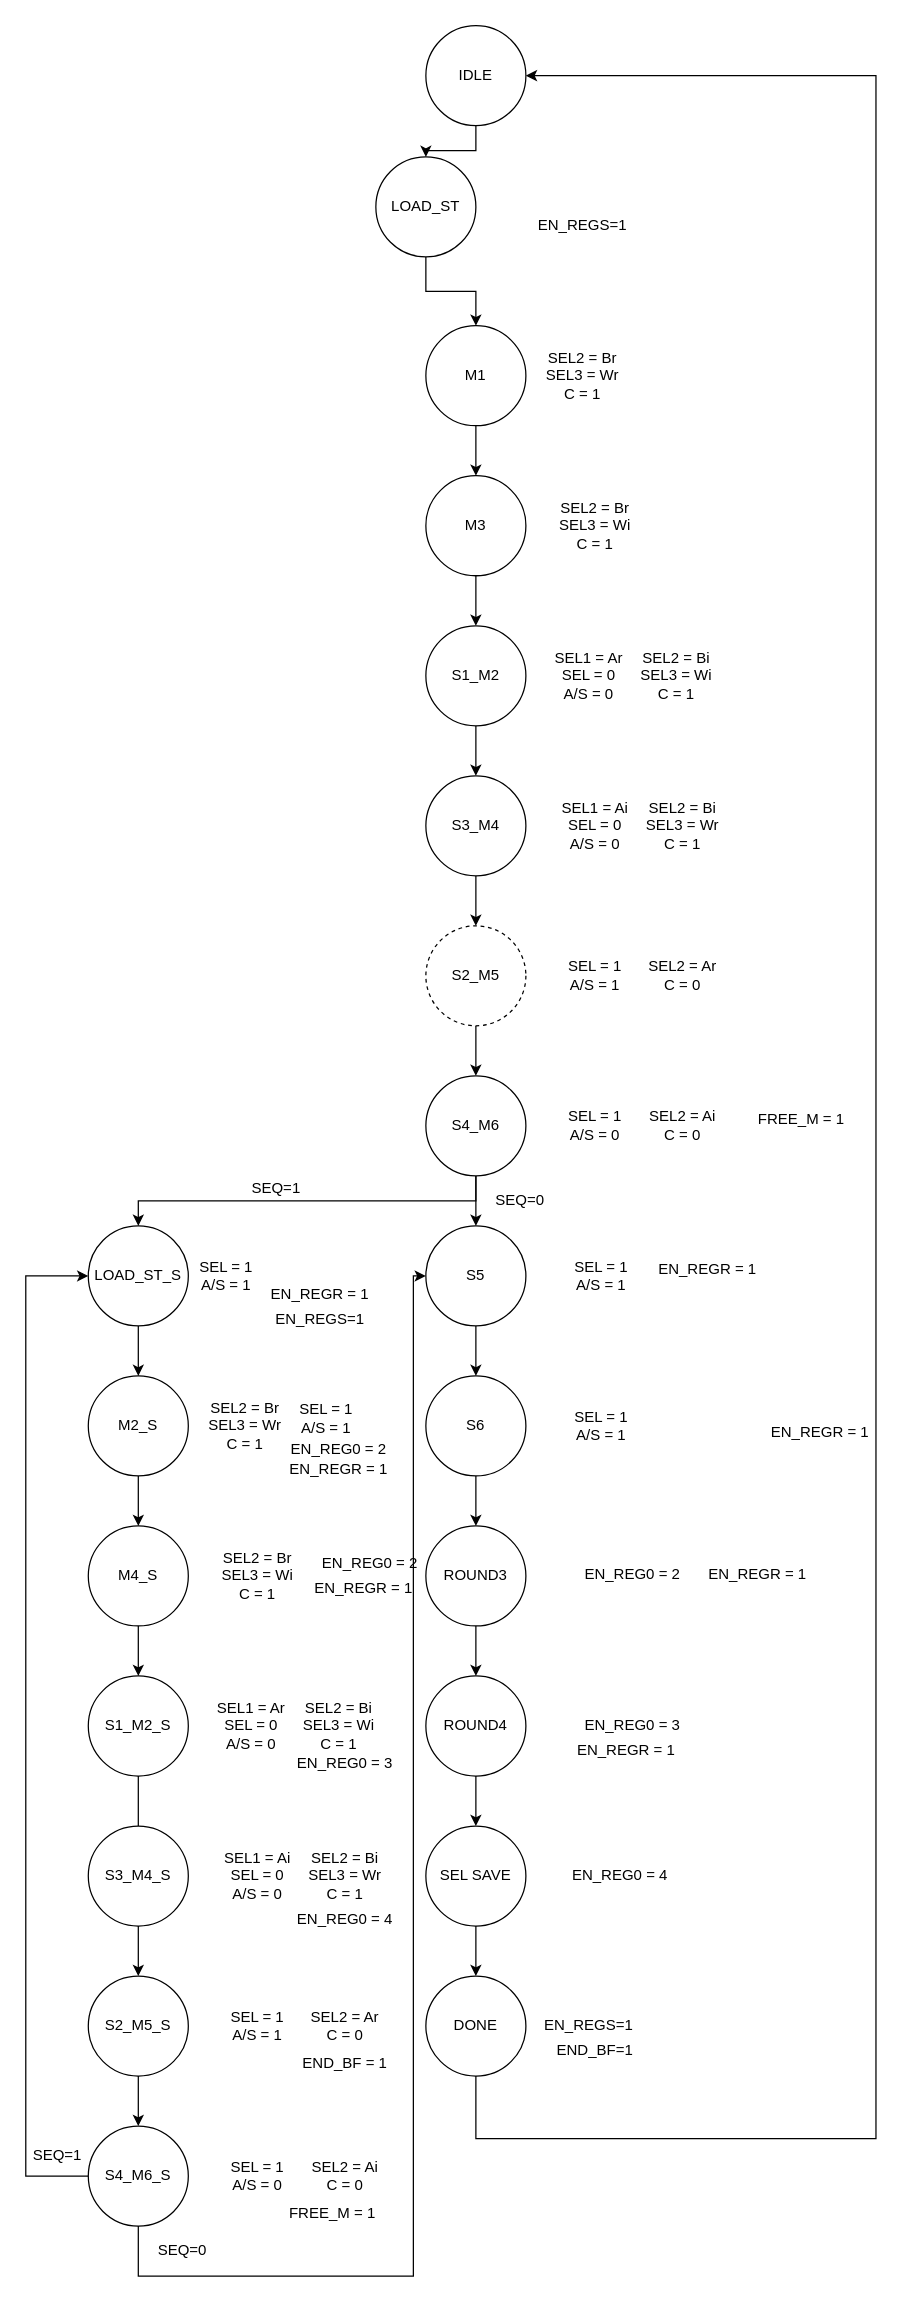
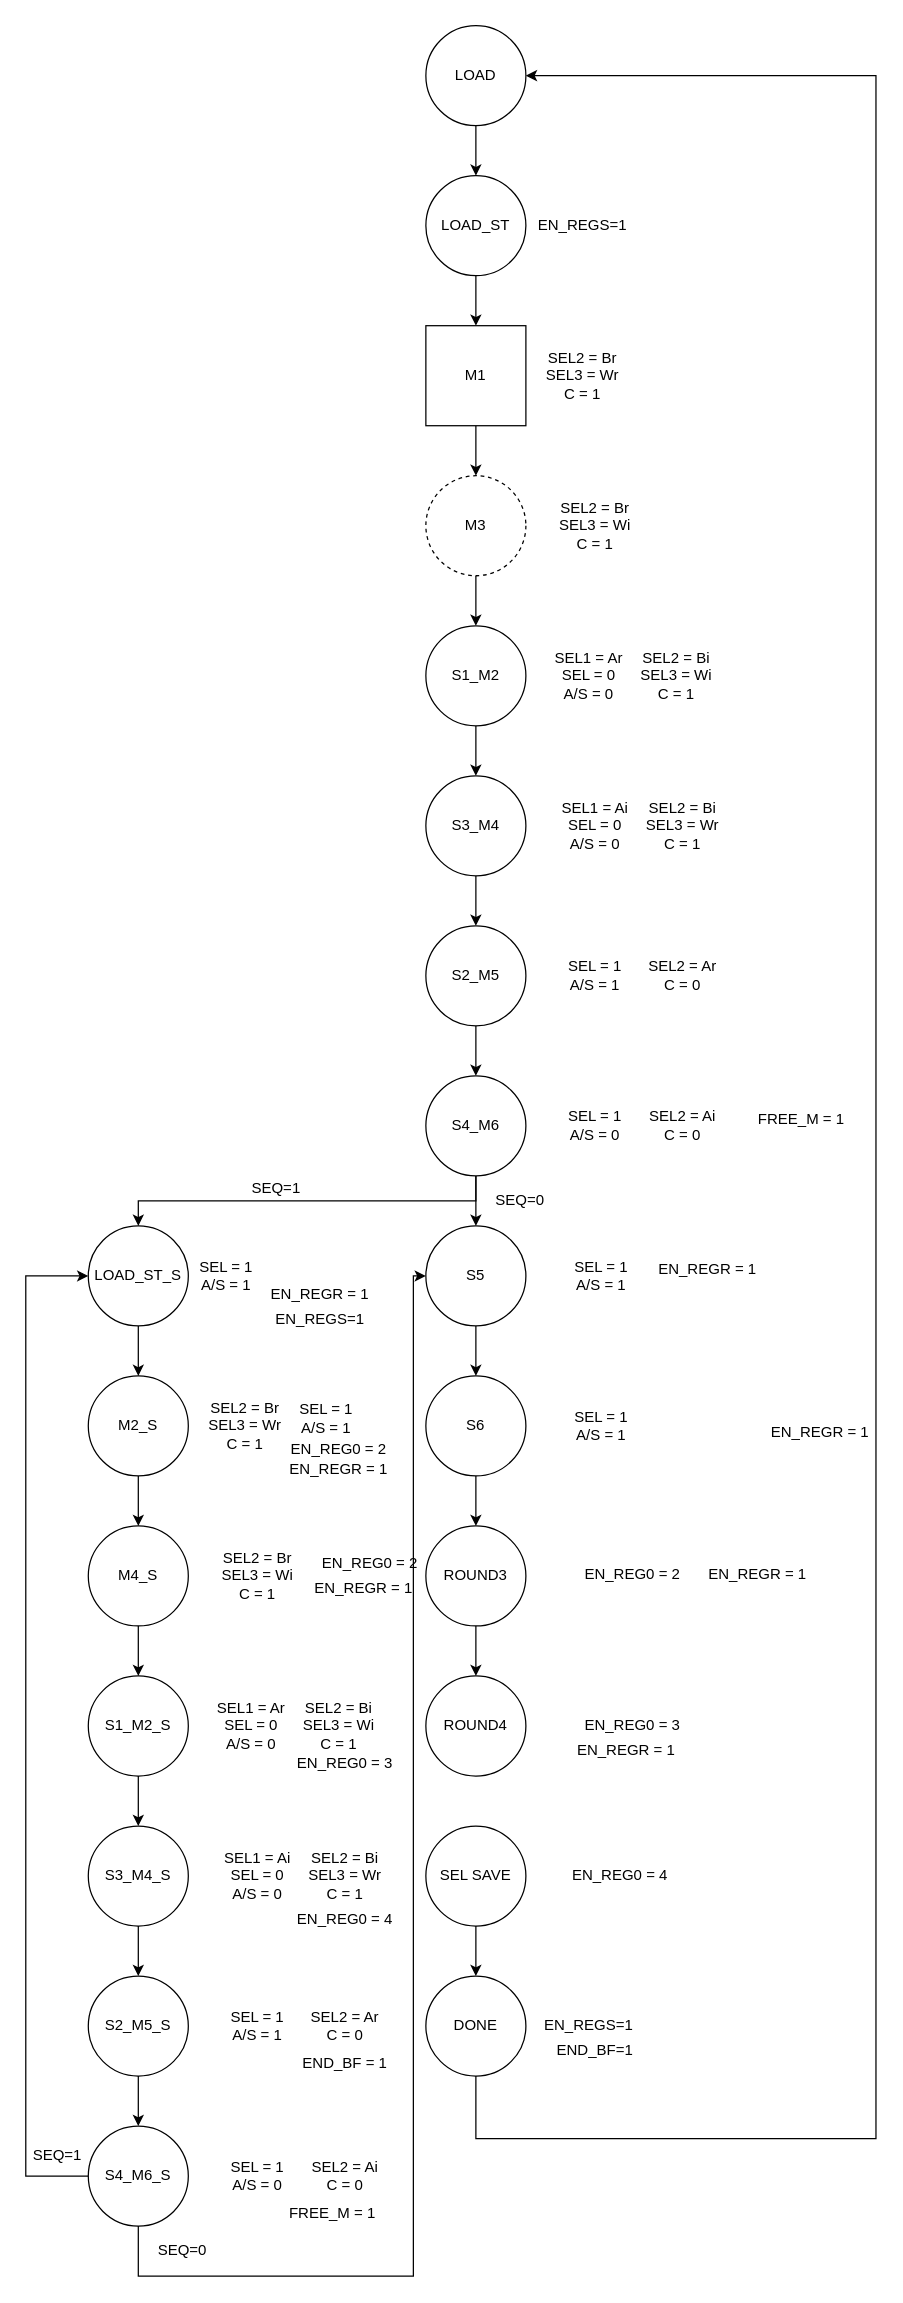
node "IDLE": label "IDLE" -> "LOAD"
node "LOAD_ST": moved (426, 207) -> (476, 226)
node "M1": shape ellipse -> rectangle
node "M3": style solid -> dashed
node "S2_M5": style dashed -> solid
edge "ROUND4" -> "SEL SAVE": removed
edge "S1_M2_S" -- "S3_M4_S": arrowhead none -> classic
